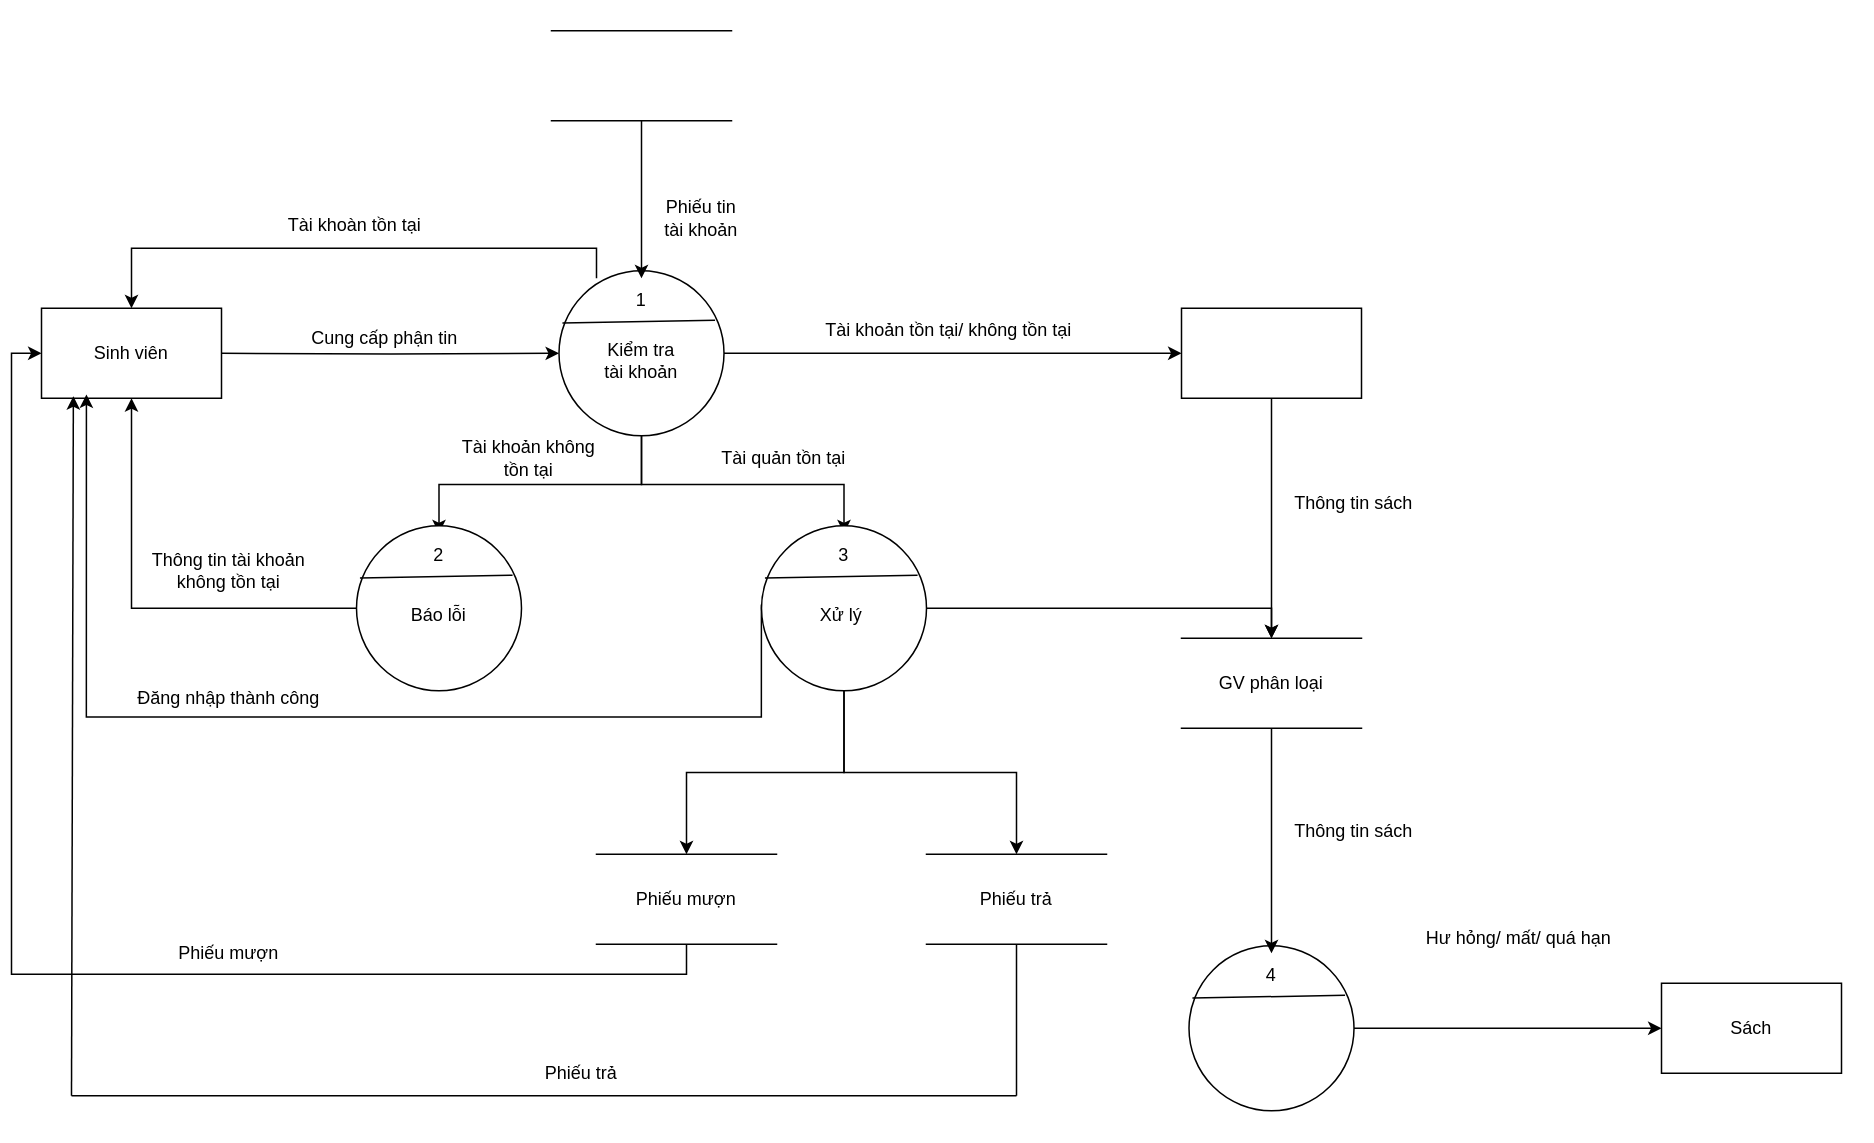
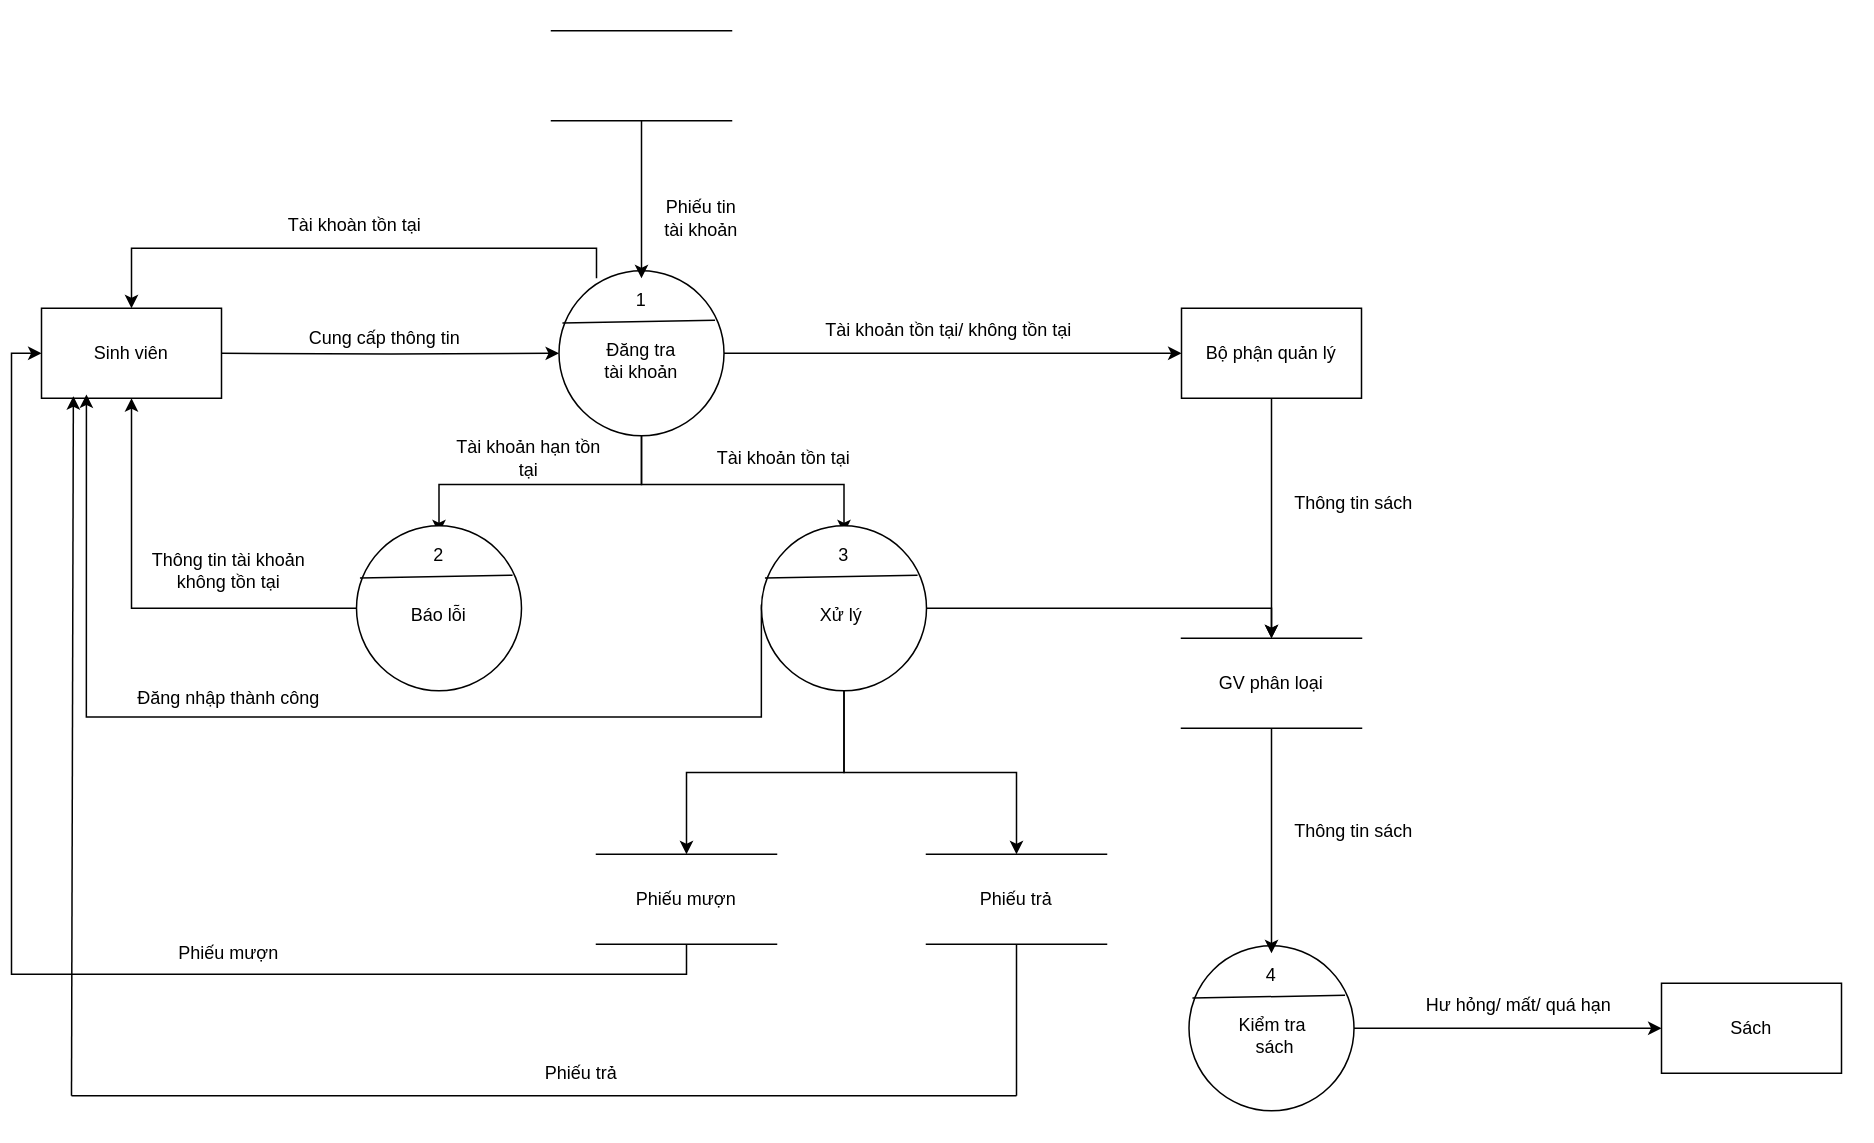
node "Cung cấp phận tin": label "Cung cấp phận tin" -> "Cung cấp thông tin"
node "Bộ phận quản lý": added
node "Kiểm tra tài khoản": label "Kiểm tra tài khoản" -> "Đăng tra tài khoản"
node "Tài khoản không tồn tại": label "Tài khoản không tồn tại" -> "Tài khoản hạn tồn tại"
node "Tài quản tồn tại": label "Tài quản tồn tại" -> "Tài khoản tồn tại"
node "Hư hỏng/ mất/ quá hạn": moved (1519, 938) -> (1519, 1006)
node "Kiểm tra sách": added
